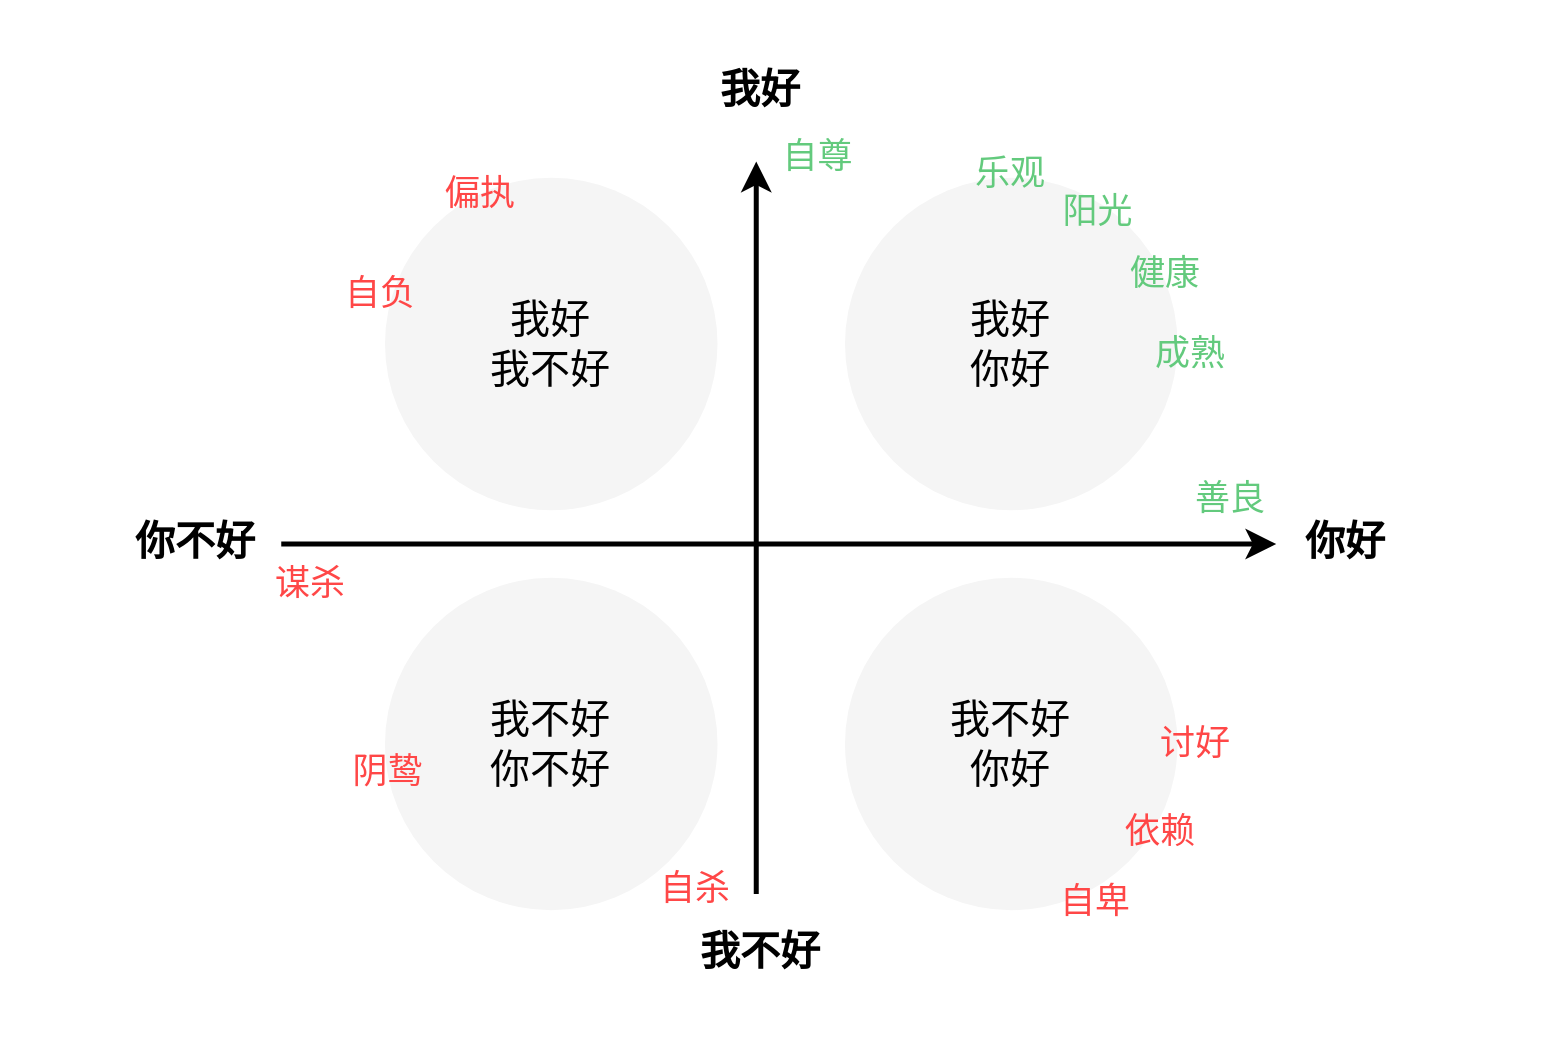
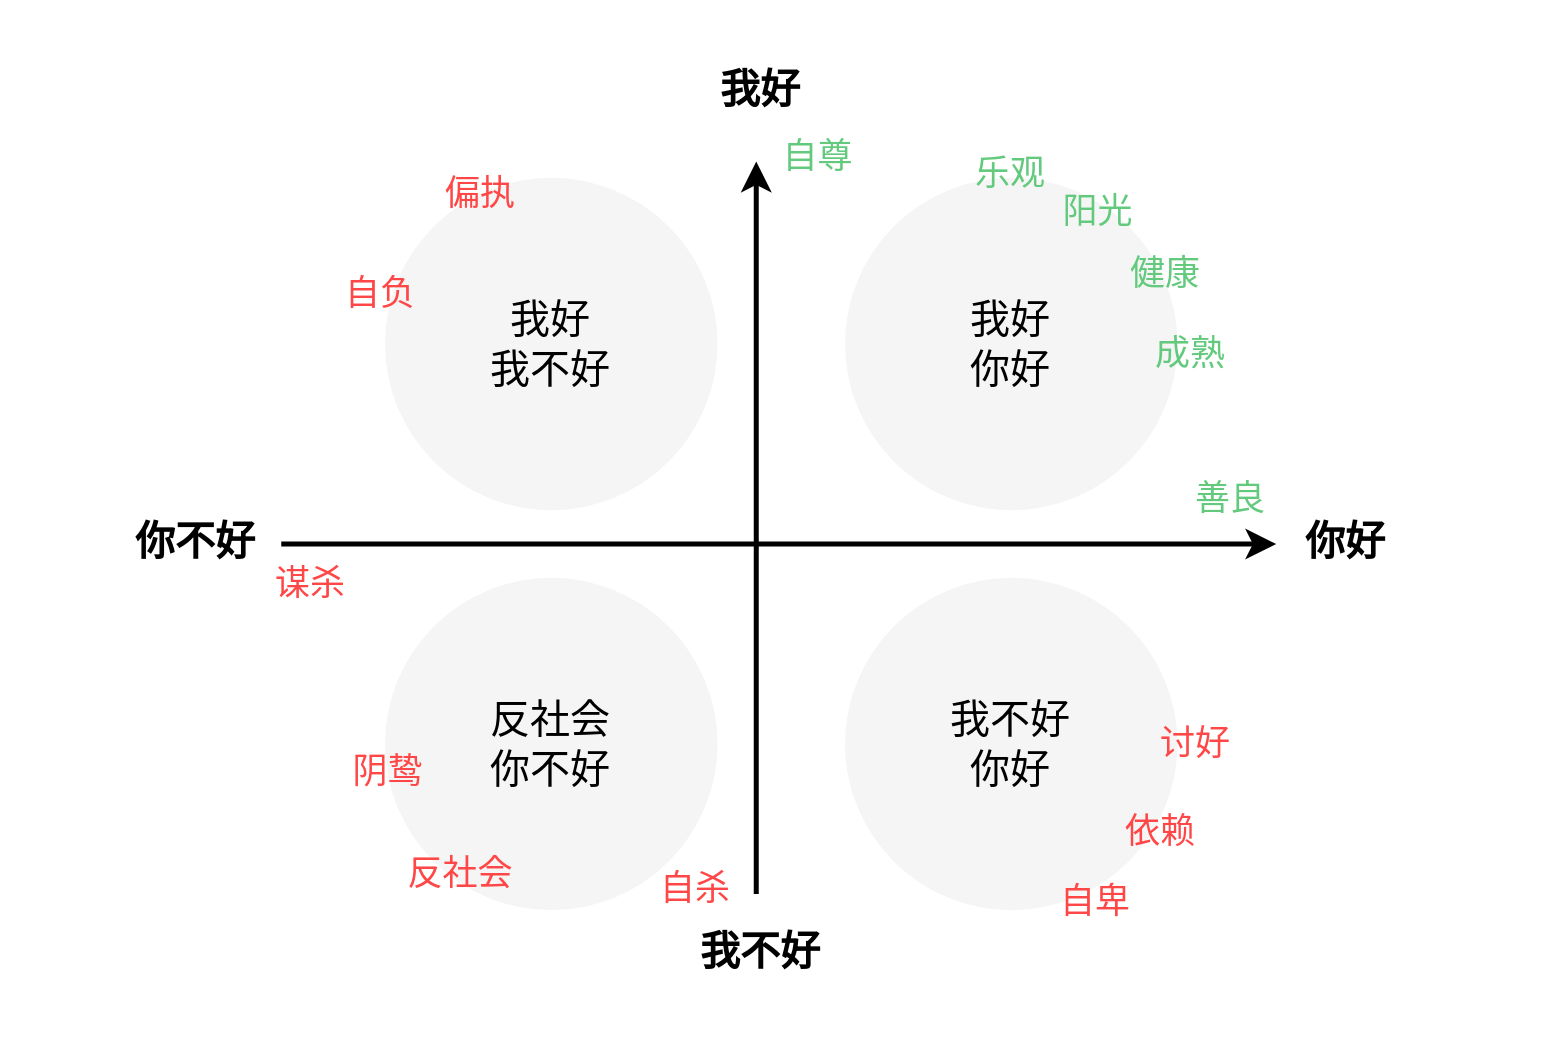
node "我不好 你不好": label "我不好 你不好" -> "反社会 你不好"
node "反社会": added
